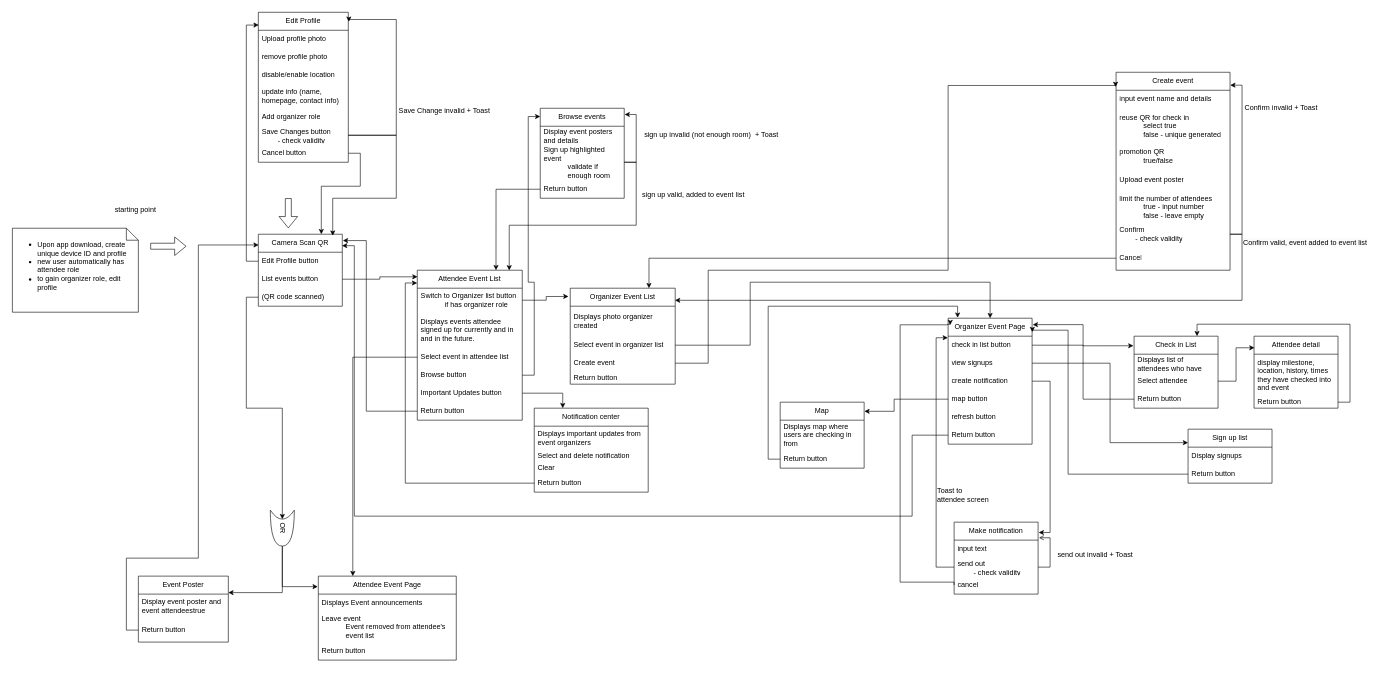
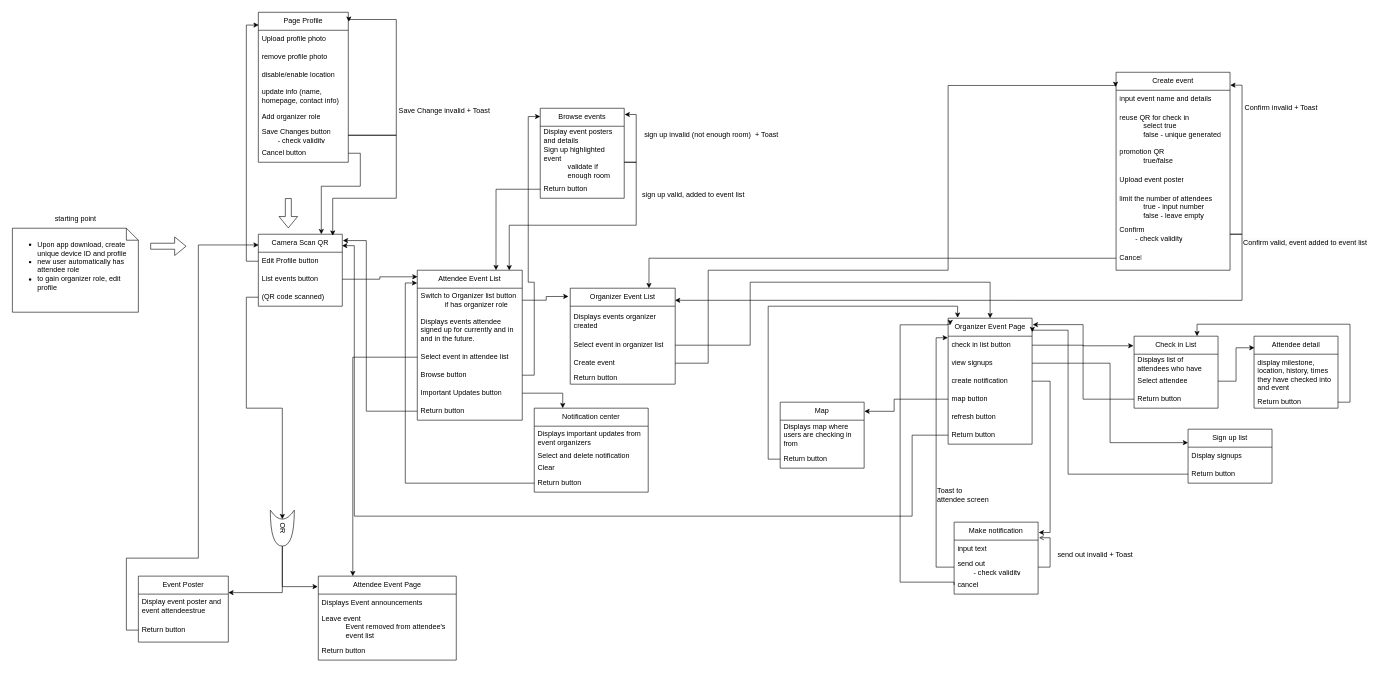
node "Edit Profile": label "Edit Profile" -> "Page Profile"
node "starting point": moved (135, 210) -> (75, 219)
node "Displays photo organizer created": label "Displays photo organizer created" -> "Displays events organizer created"
